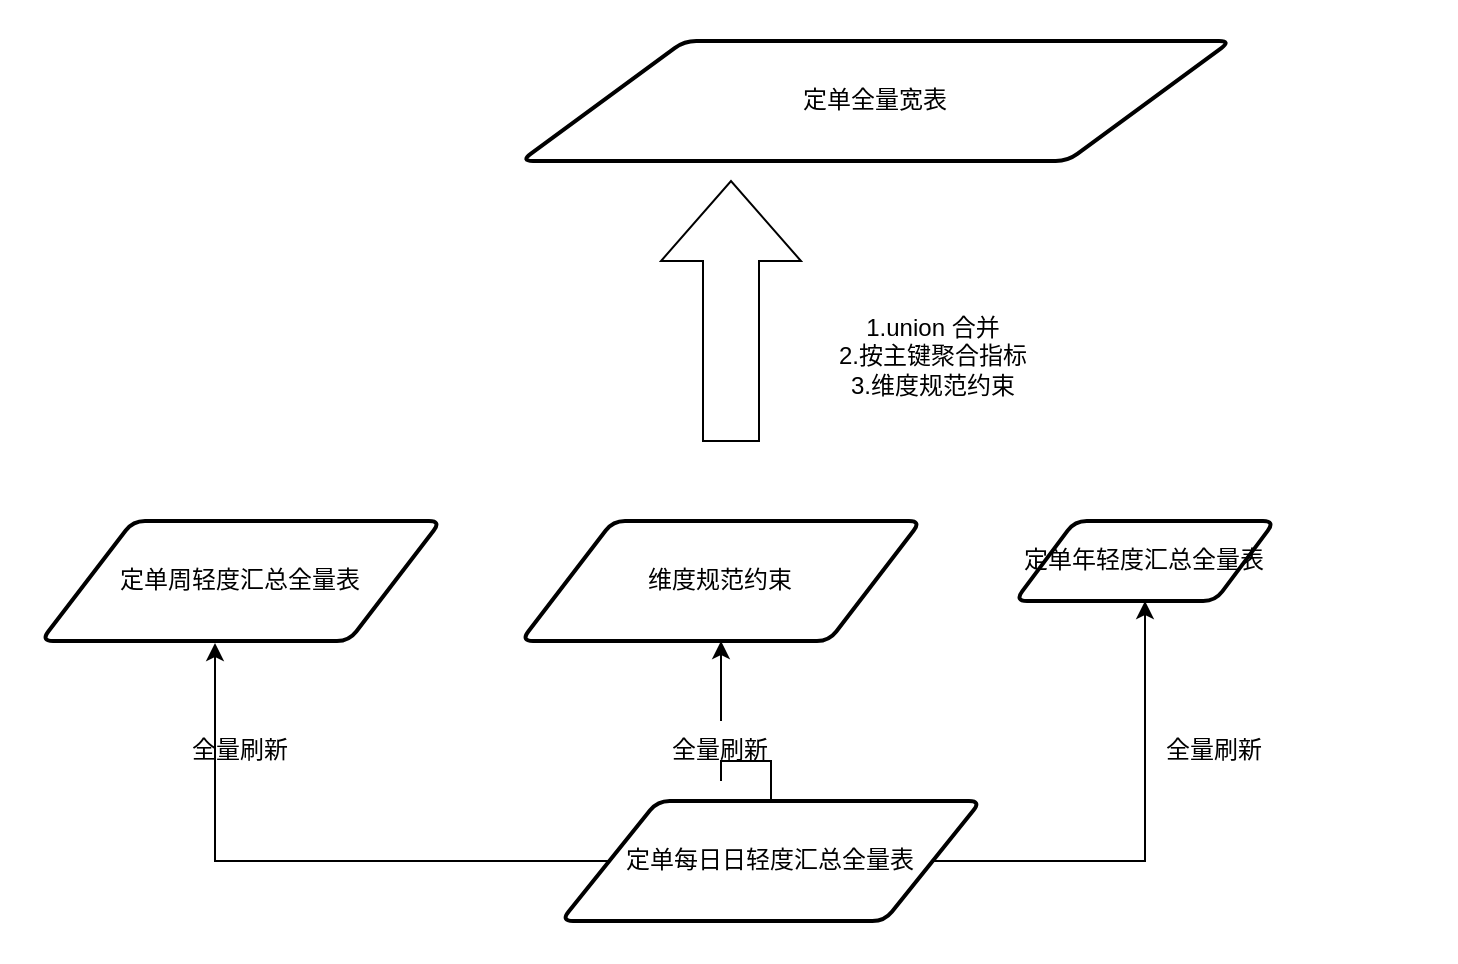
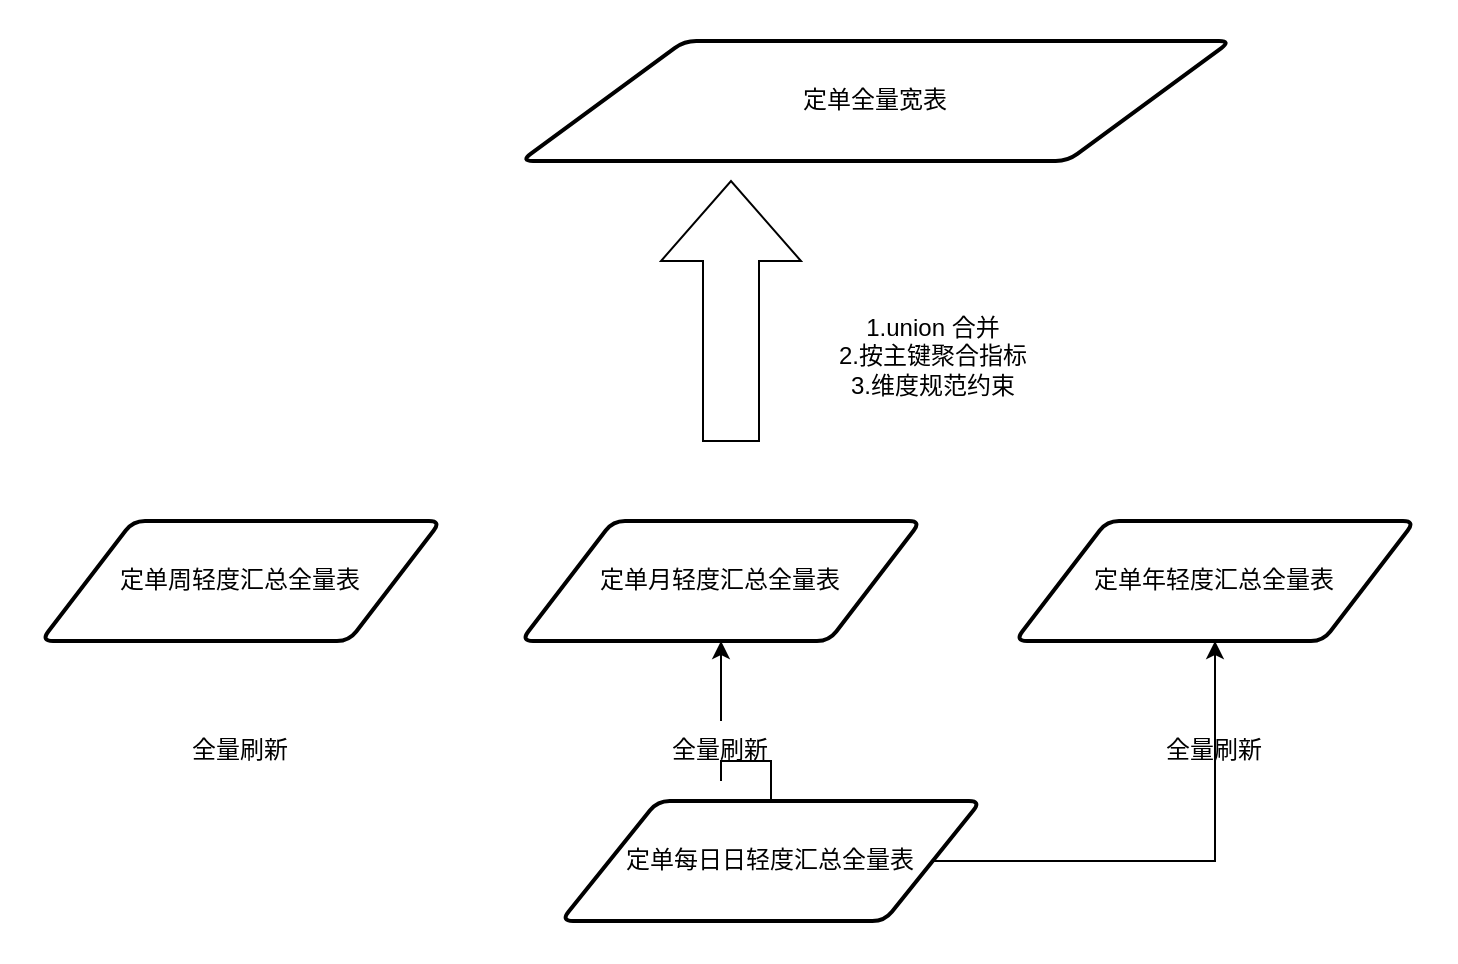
node "定单年轻度汇总全量表": size 260x80 -> 400x120
node "维度规范约束": label "维度规范约束" -> "定单月轻度汇总全量表"
edge "定单每日日轻度汇总全量表" -> "定单周轻度汇总全量表": removed
